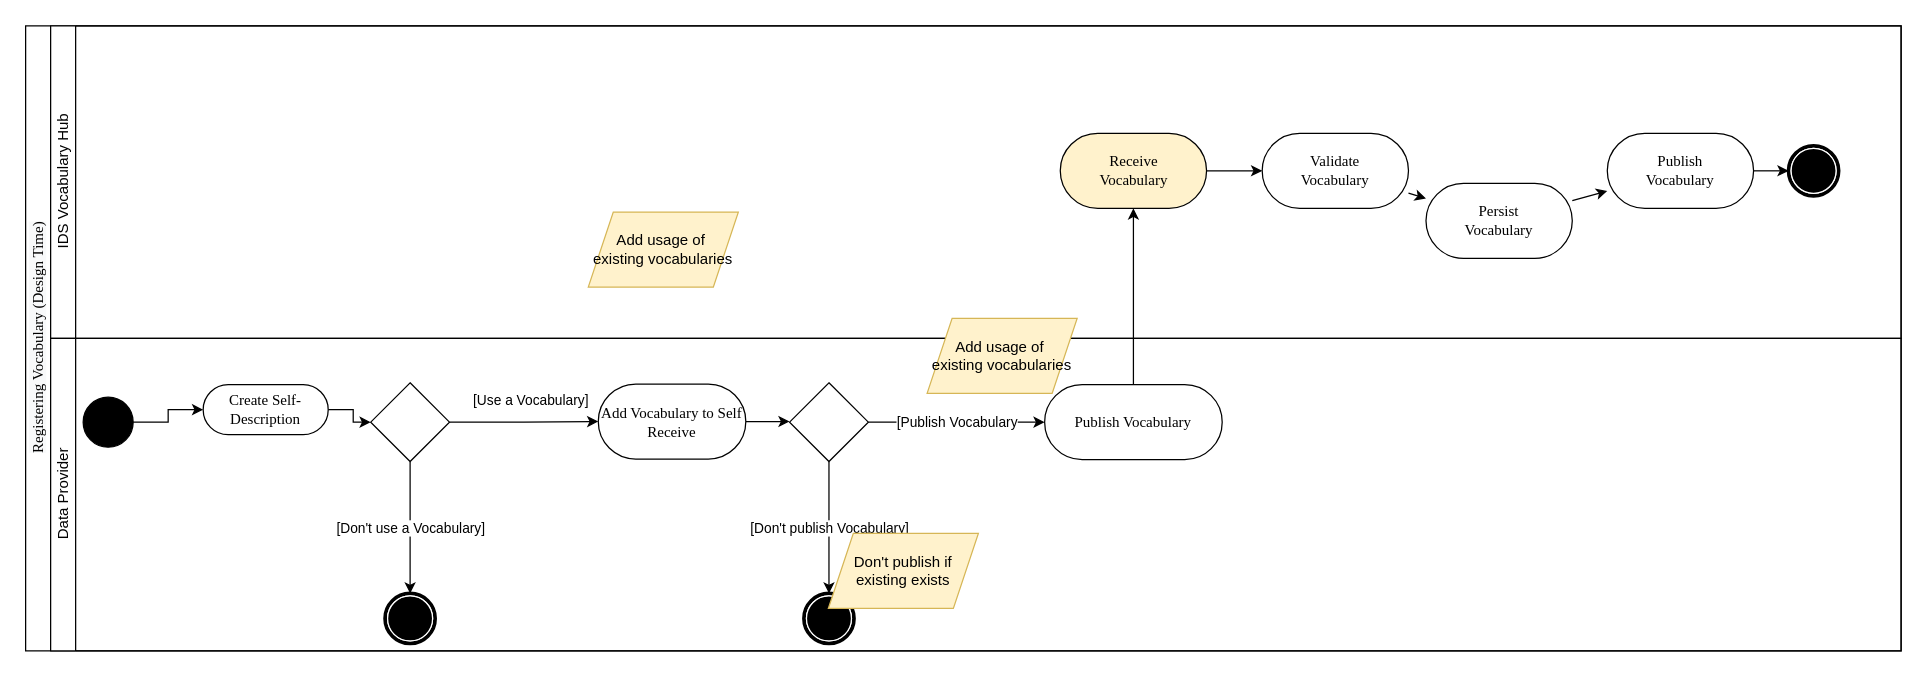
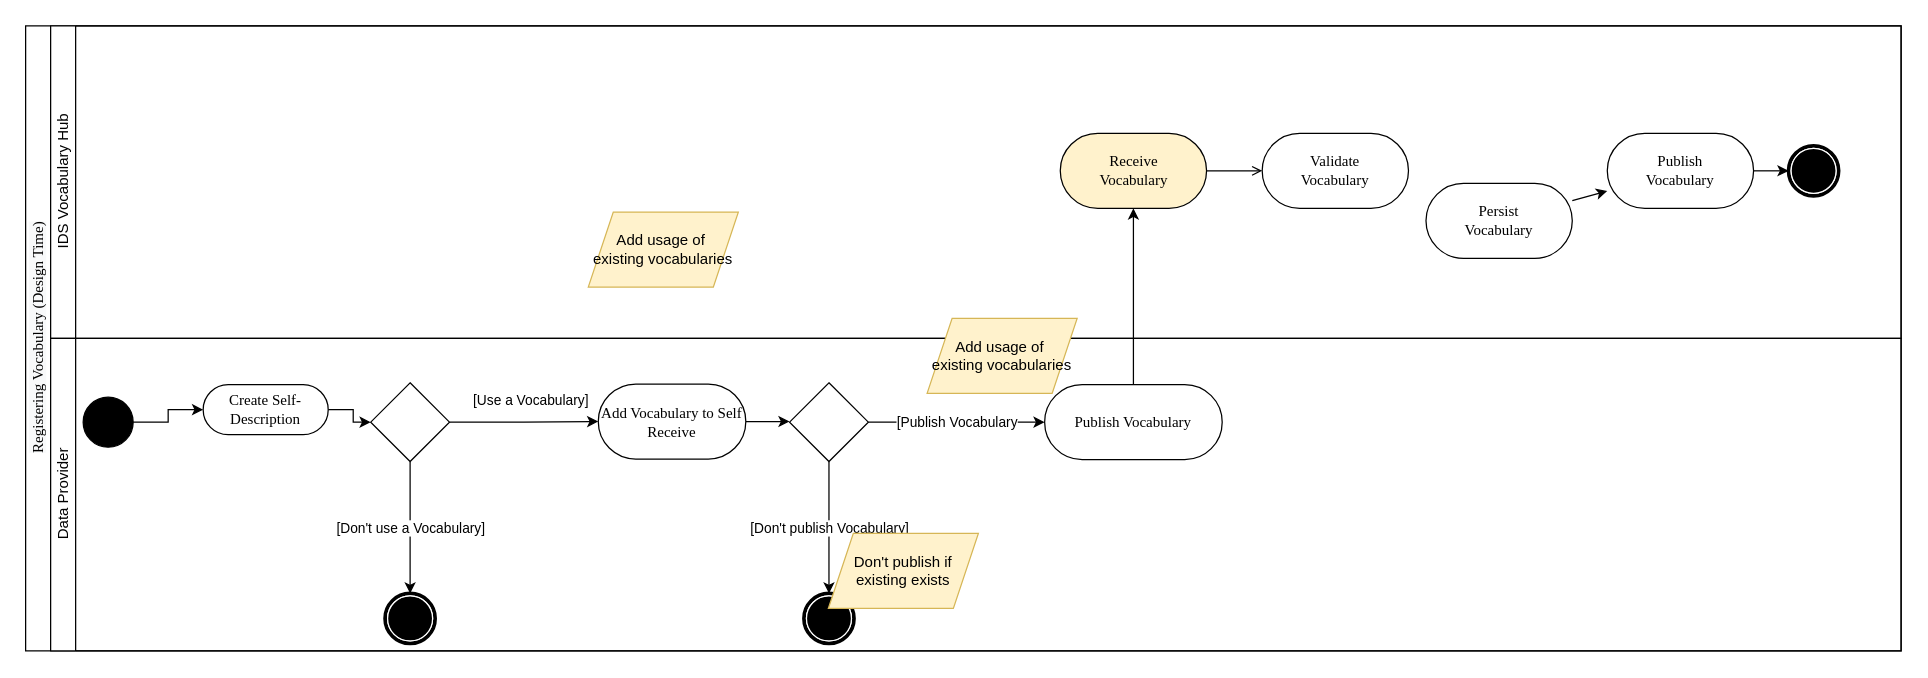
edge "Receive Vocabulary" -> "Validate Vocabulary": arrowhead classic -> open
edge "Validate Vocabulary" -> "Persist Vocabulary": removed
